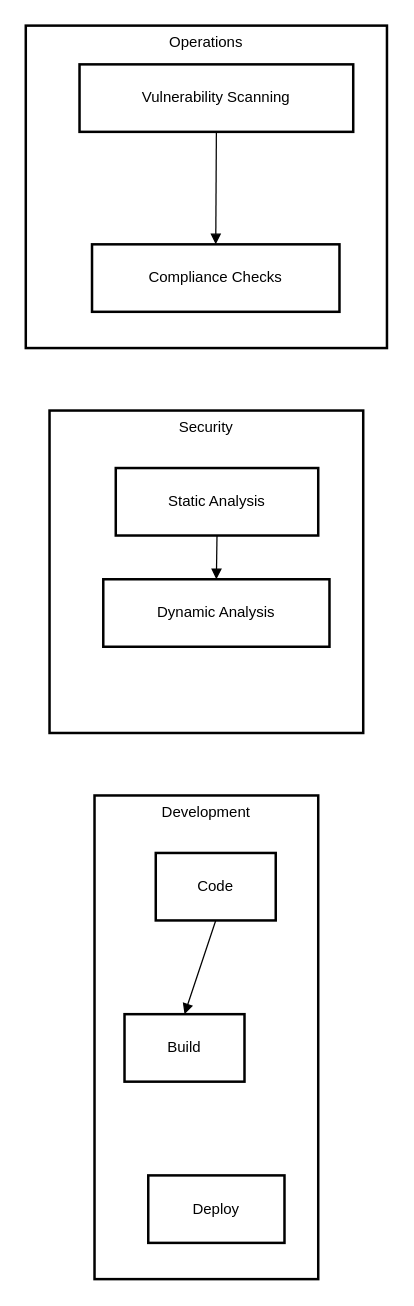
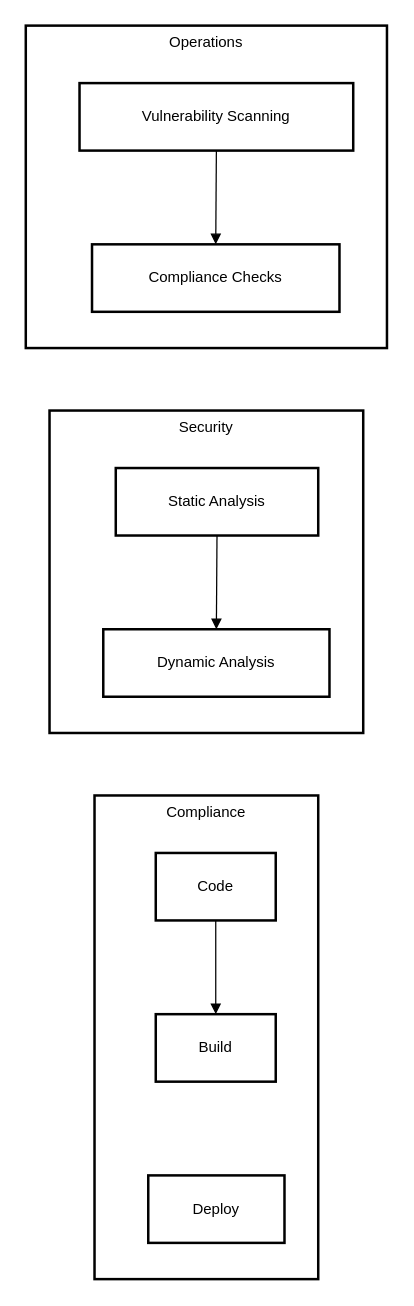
node "Vulnerability Scanning": moved (216, 98) -> (216, 117)
node "Dynamic Analysis": moved (216, 613) -> (216, 663)
node "Development": label "Development" -> "Compliance"
node "Build": moved (184, 1048) -> (216, 1048)
